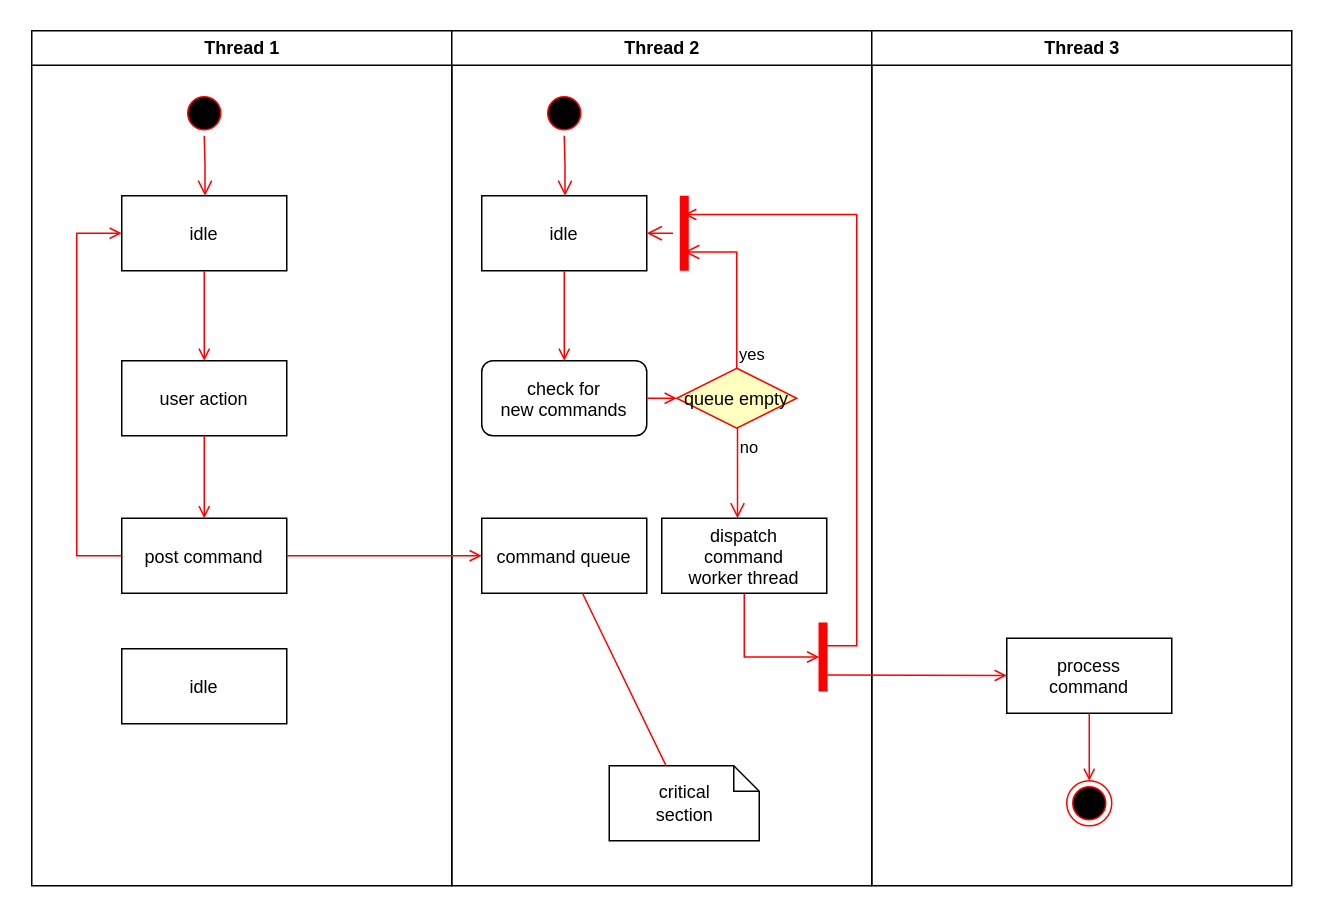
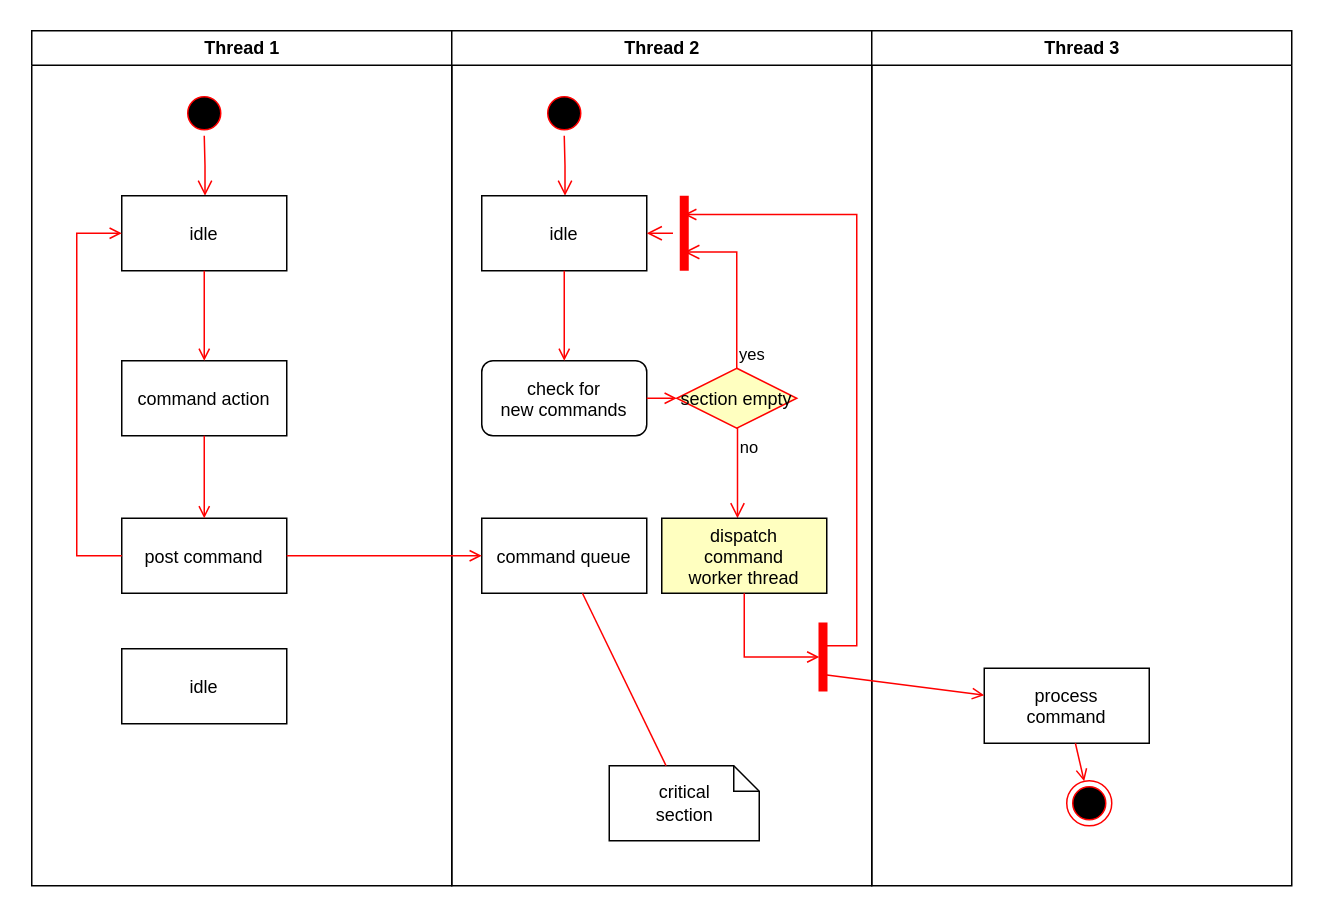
node "user action": label "user action" -> "command action"
node "queue empty": label "queue empty" -> "section empty"
node "dispatch command worker thread": fillcolor #ffffff -> #ffffc0
node "process command": moved (1089, 676) -> (1067, 706)
